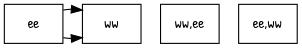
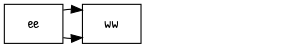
node "ww,ee": removed
node "ee,ww": removed
